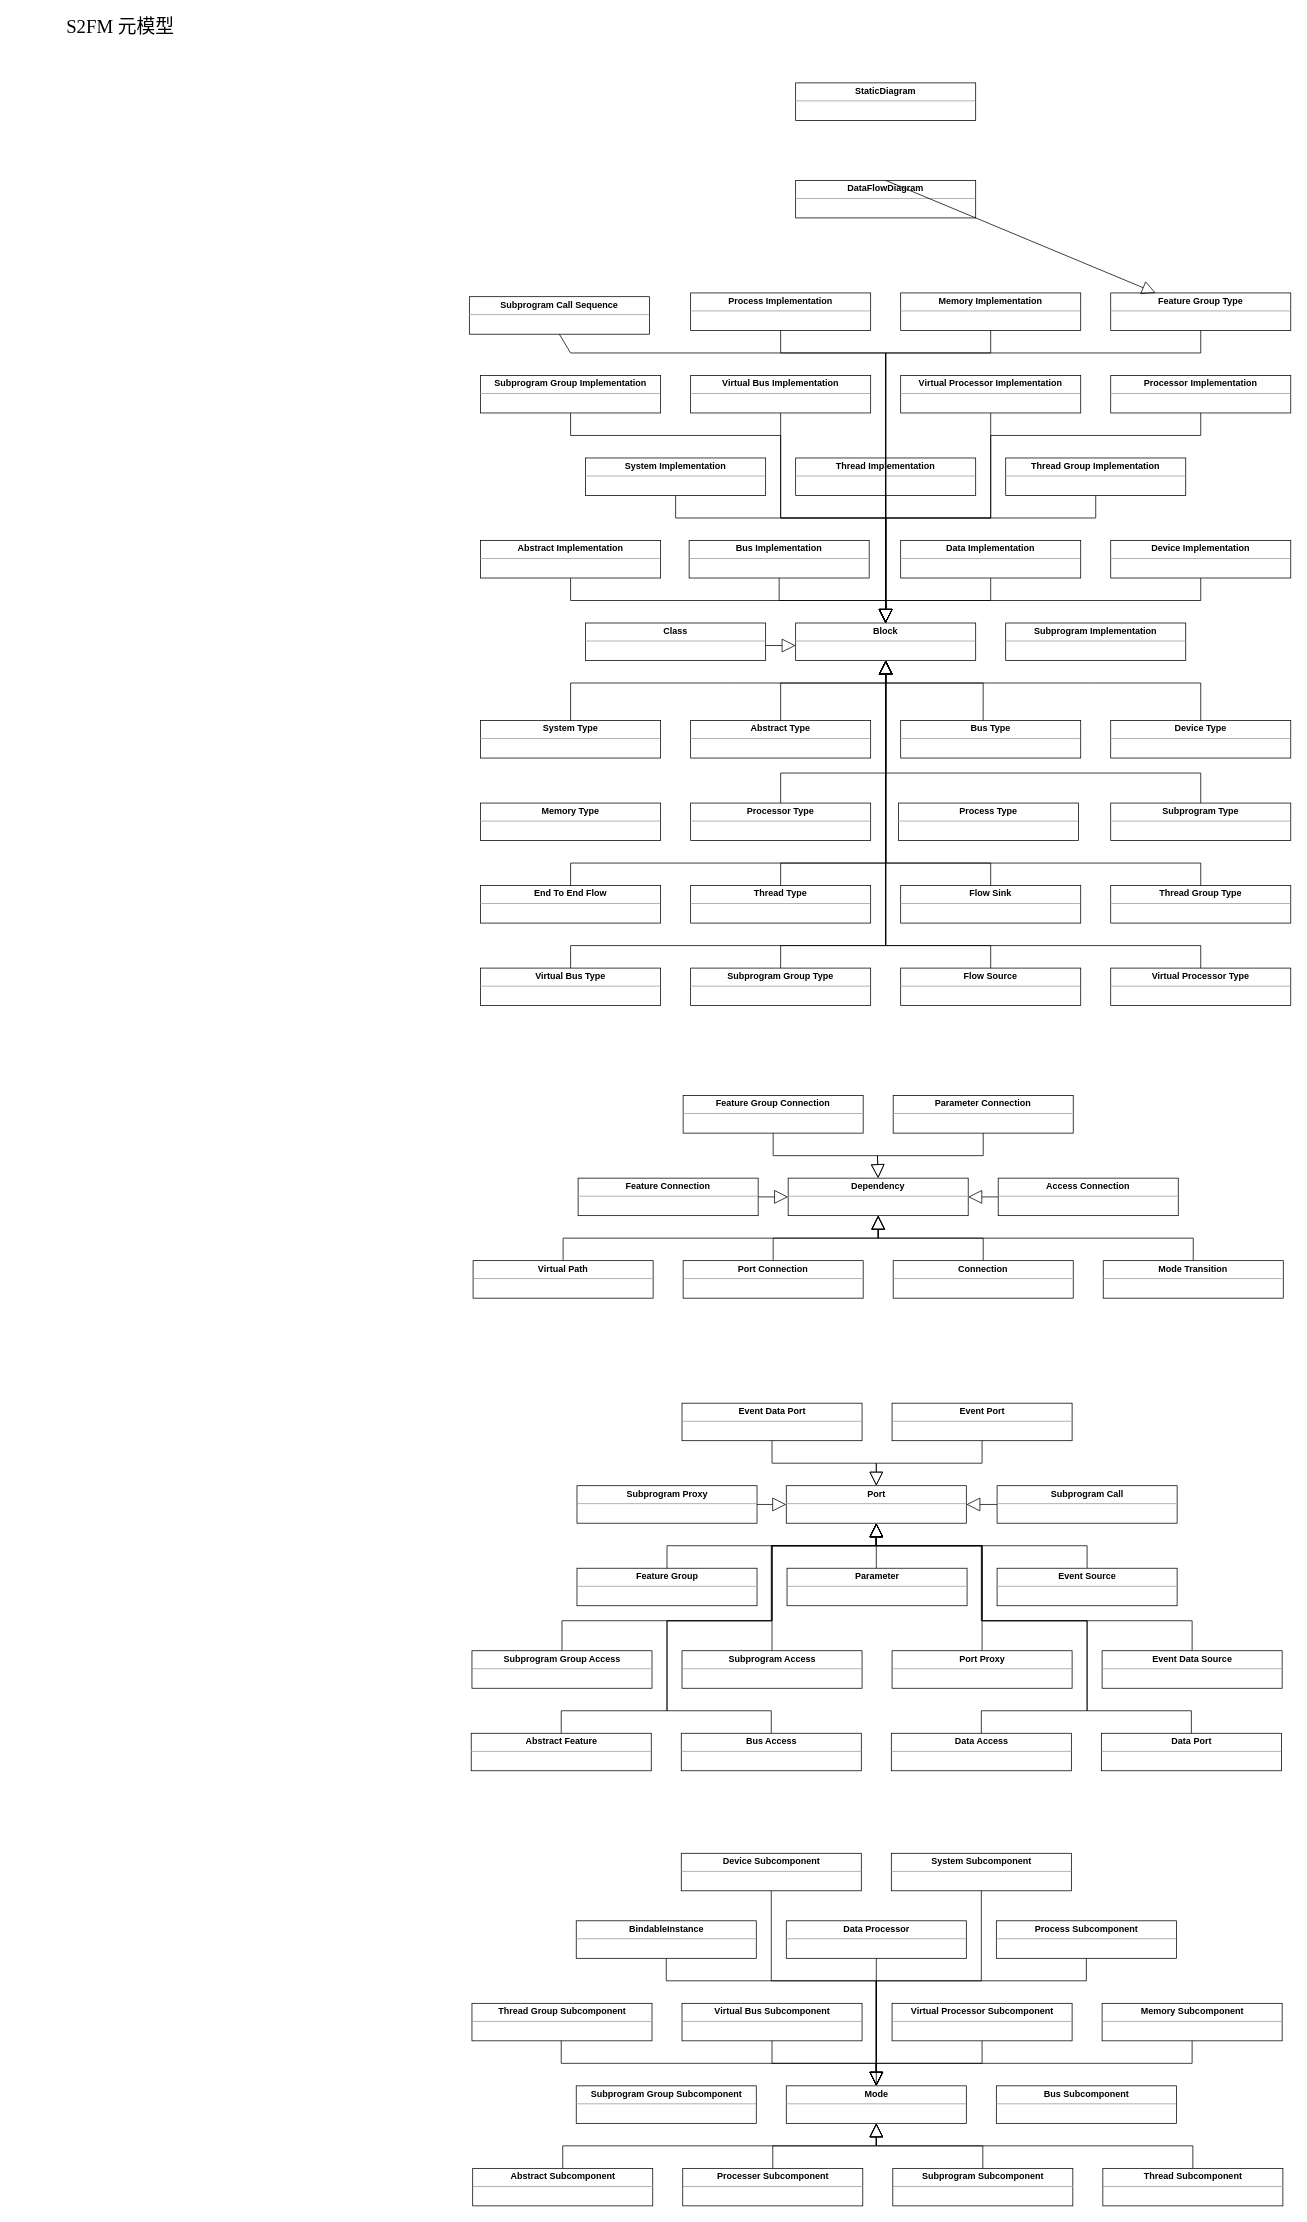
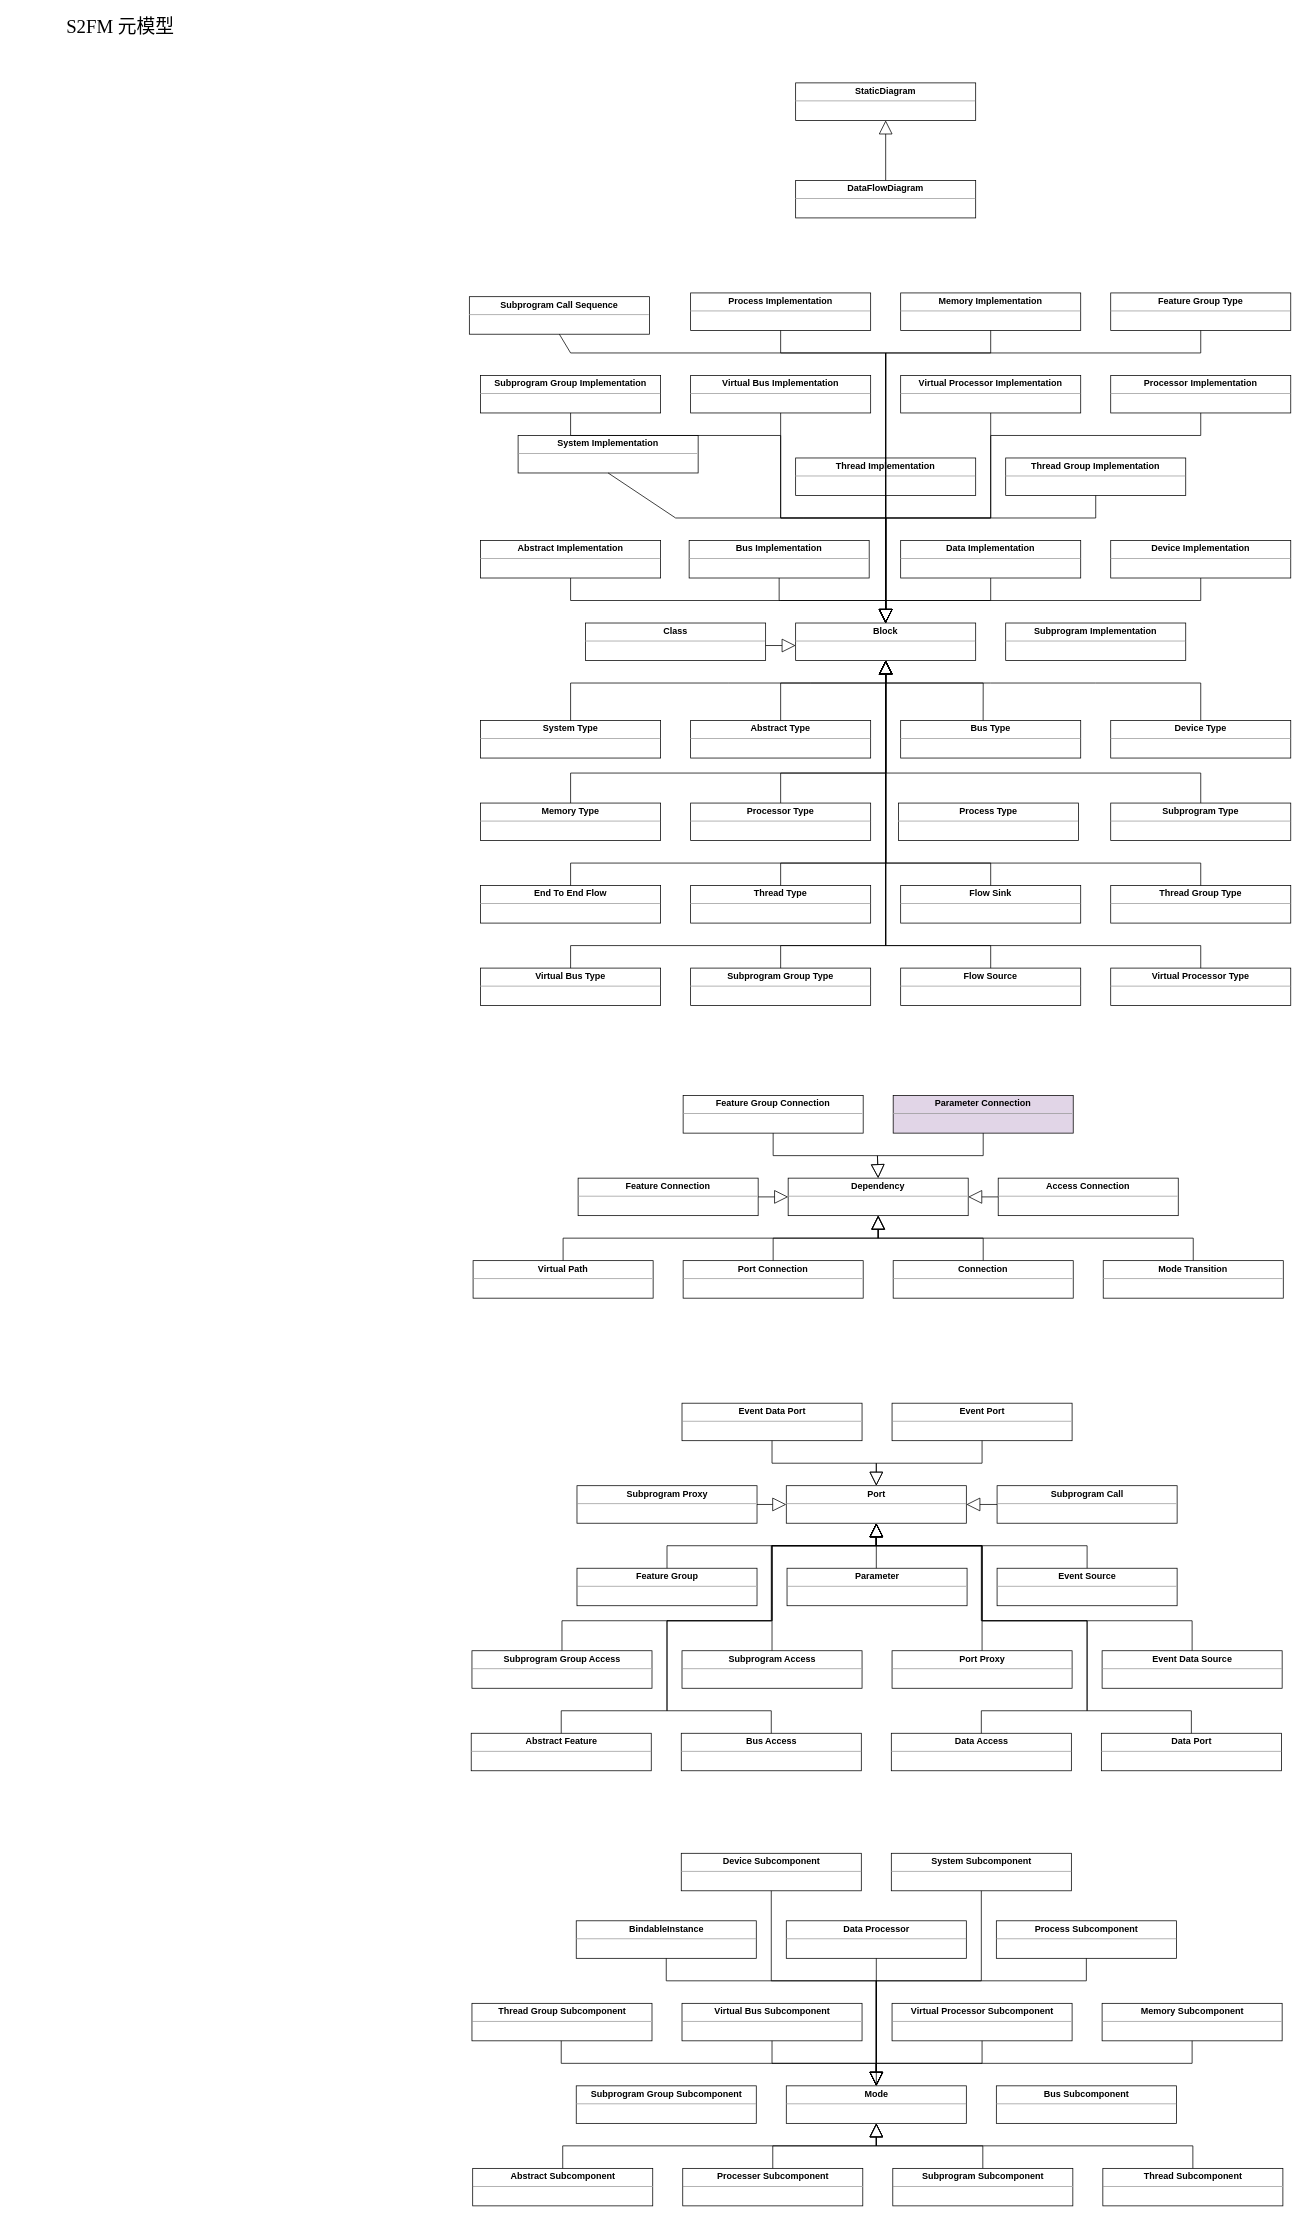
edge "DataFlowDiagram" -> "Feature Group Type": now "DataFlowDiagram" -> "StaticDiagram"
node "System Implementation": moved (675, 477) -> (608, 454)
edge "Memory Type" -> "Block": added
node "Parameter Connection": fillcolor #ffffff -> #e1d5e7
